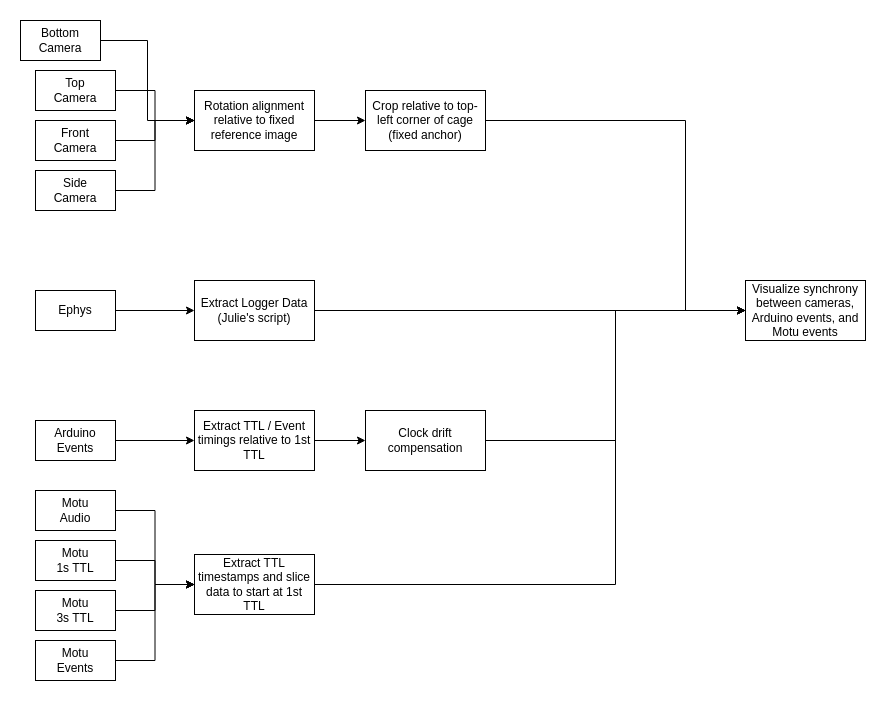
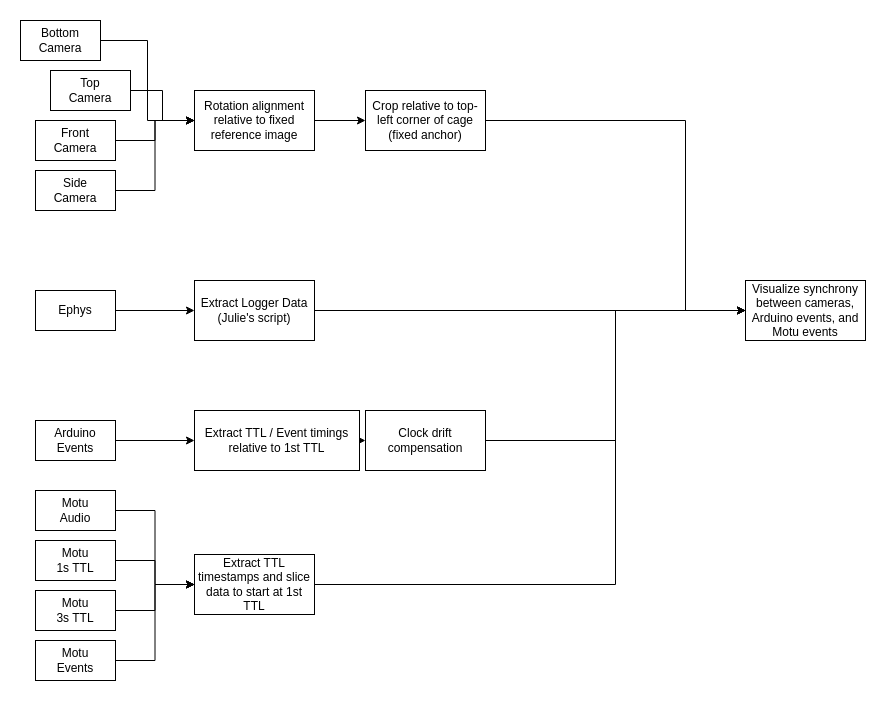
node "Top Camera": moved (76, 91) -> (91, 91)
node "Extract TTL / Event timings relative to 1st TTL": size 120x60 -> 165x60
